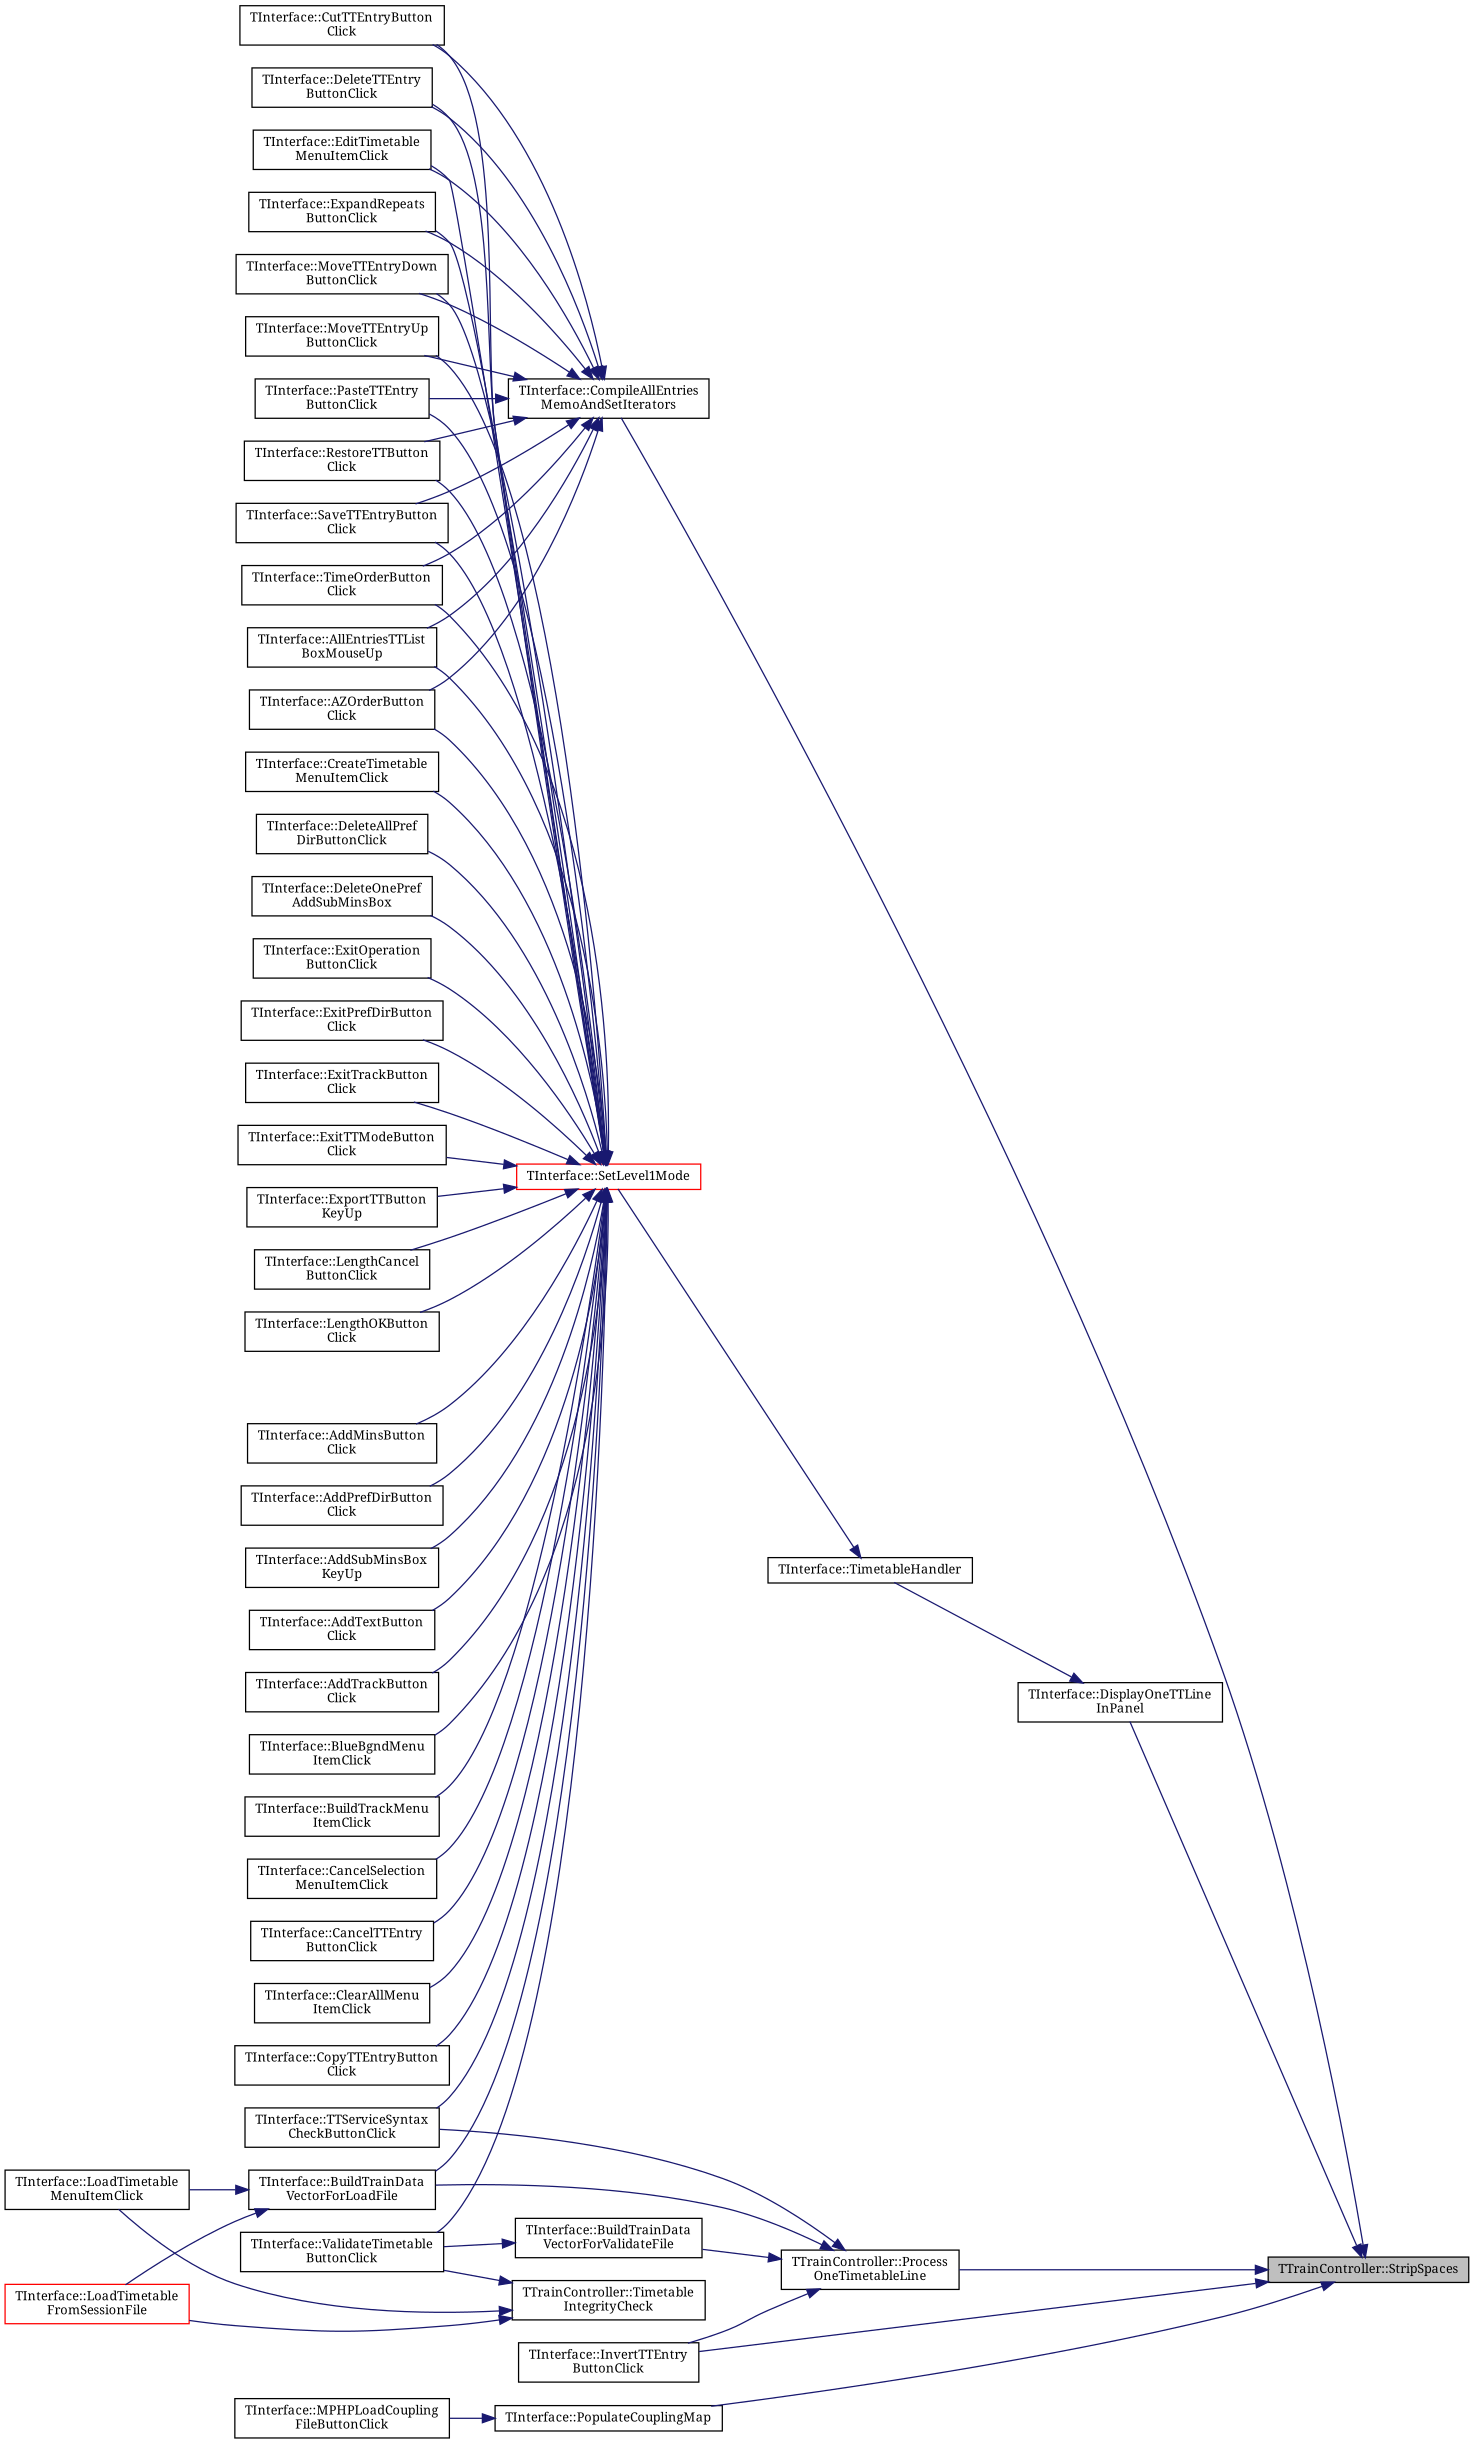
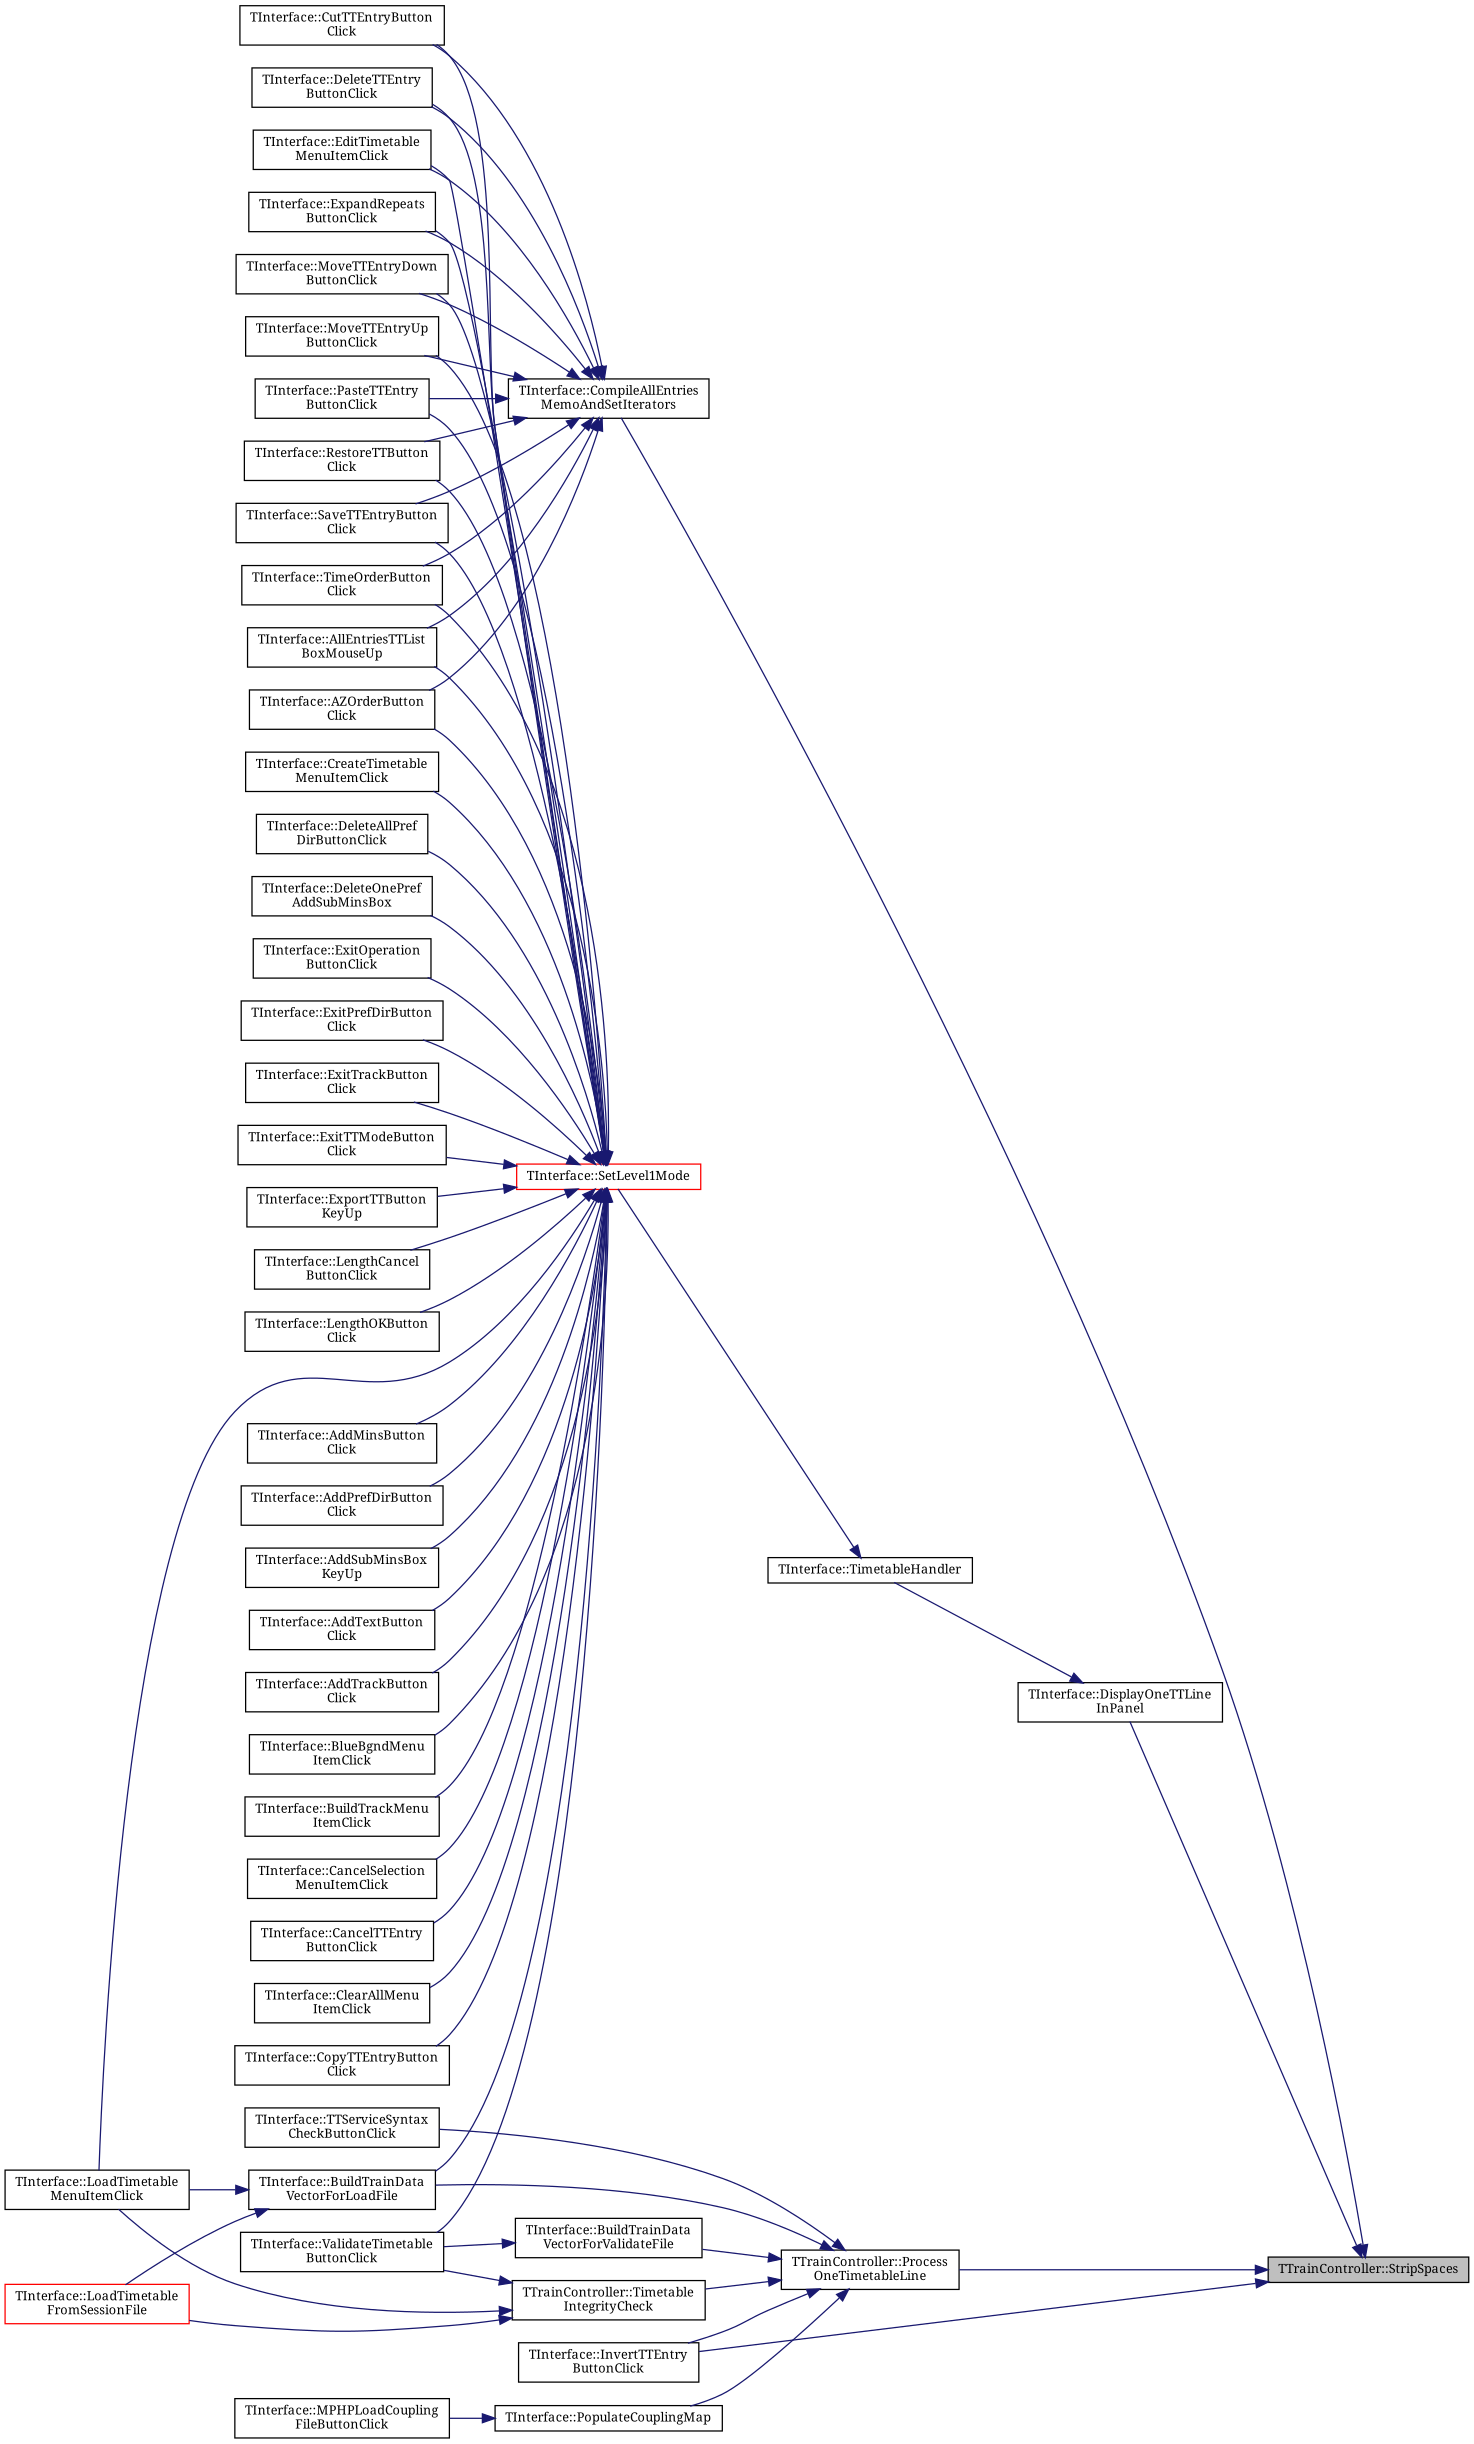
edge "TInterface::TTServiceSyntax CheckButtonClick" -> "TInterface::SetLevel1Mode": now "TInterface::LoadTimetable MenuItemClick" -> "TInterface::SetLevel1Mode"
edge "TTrainController::Timetable IntegrityCheck" -> "TTrainController::Process OneTimetableLine": added
edge "TInterface::PopulateCouplingMap" -> "TTrainController::StripSpaces": now "TInterface::PopulateCouplingMap" -> "TTrainController::Process OneTimetableLine"
